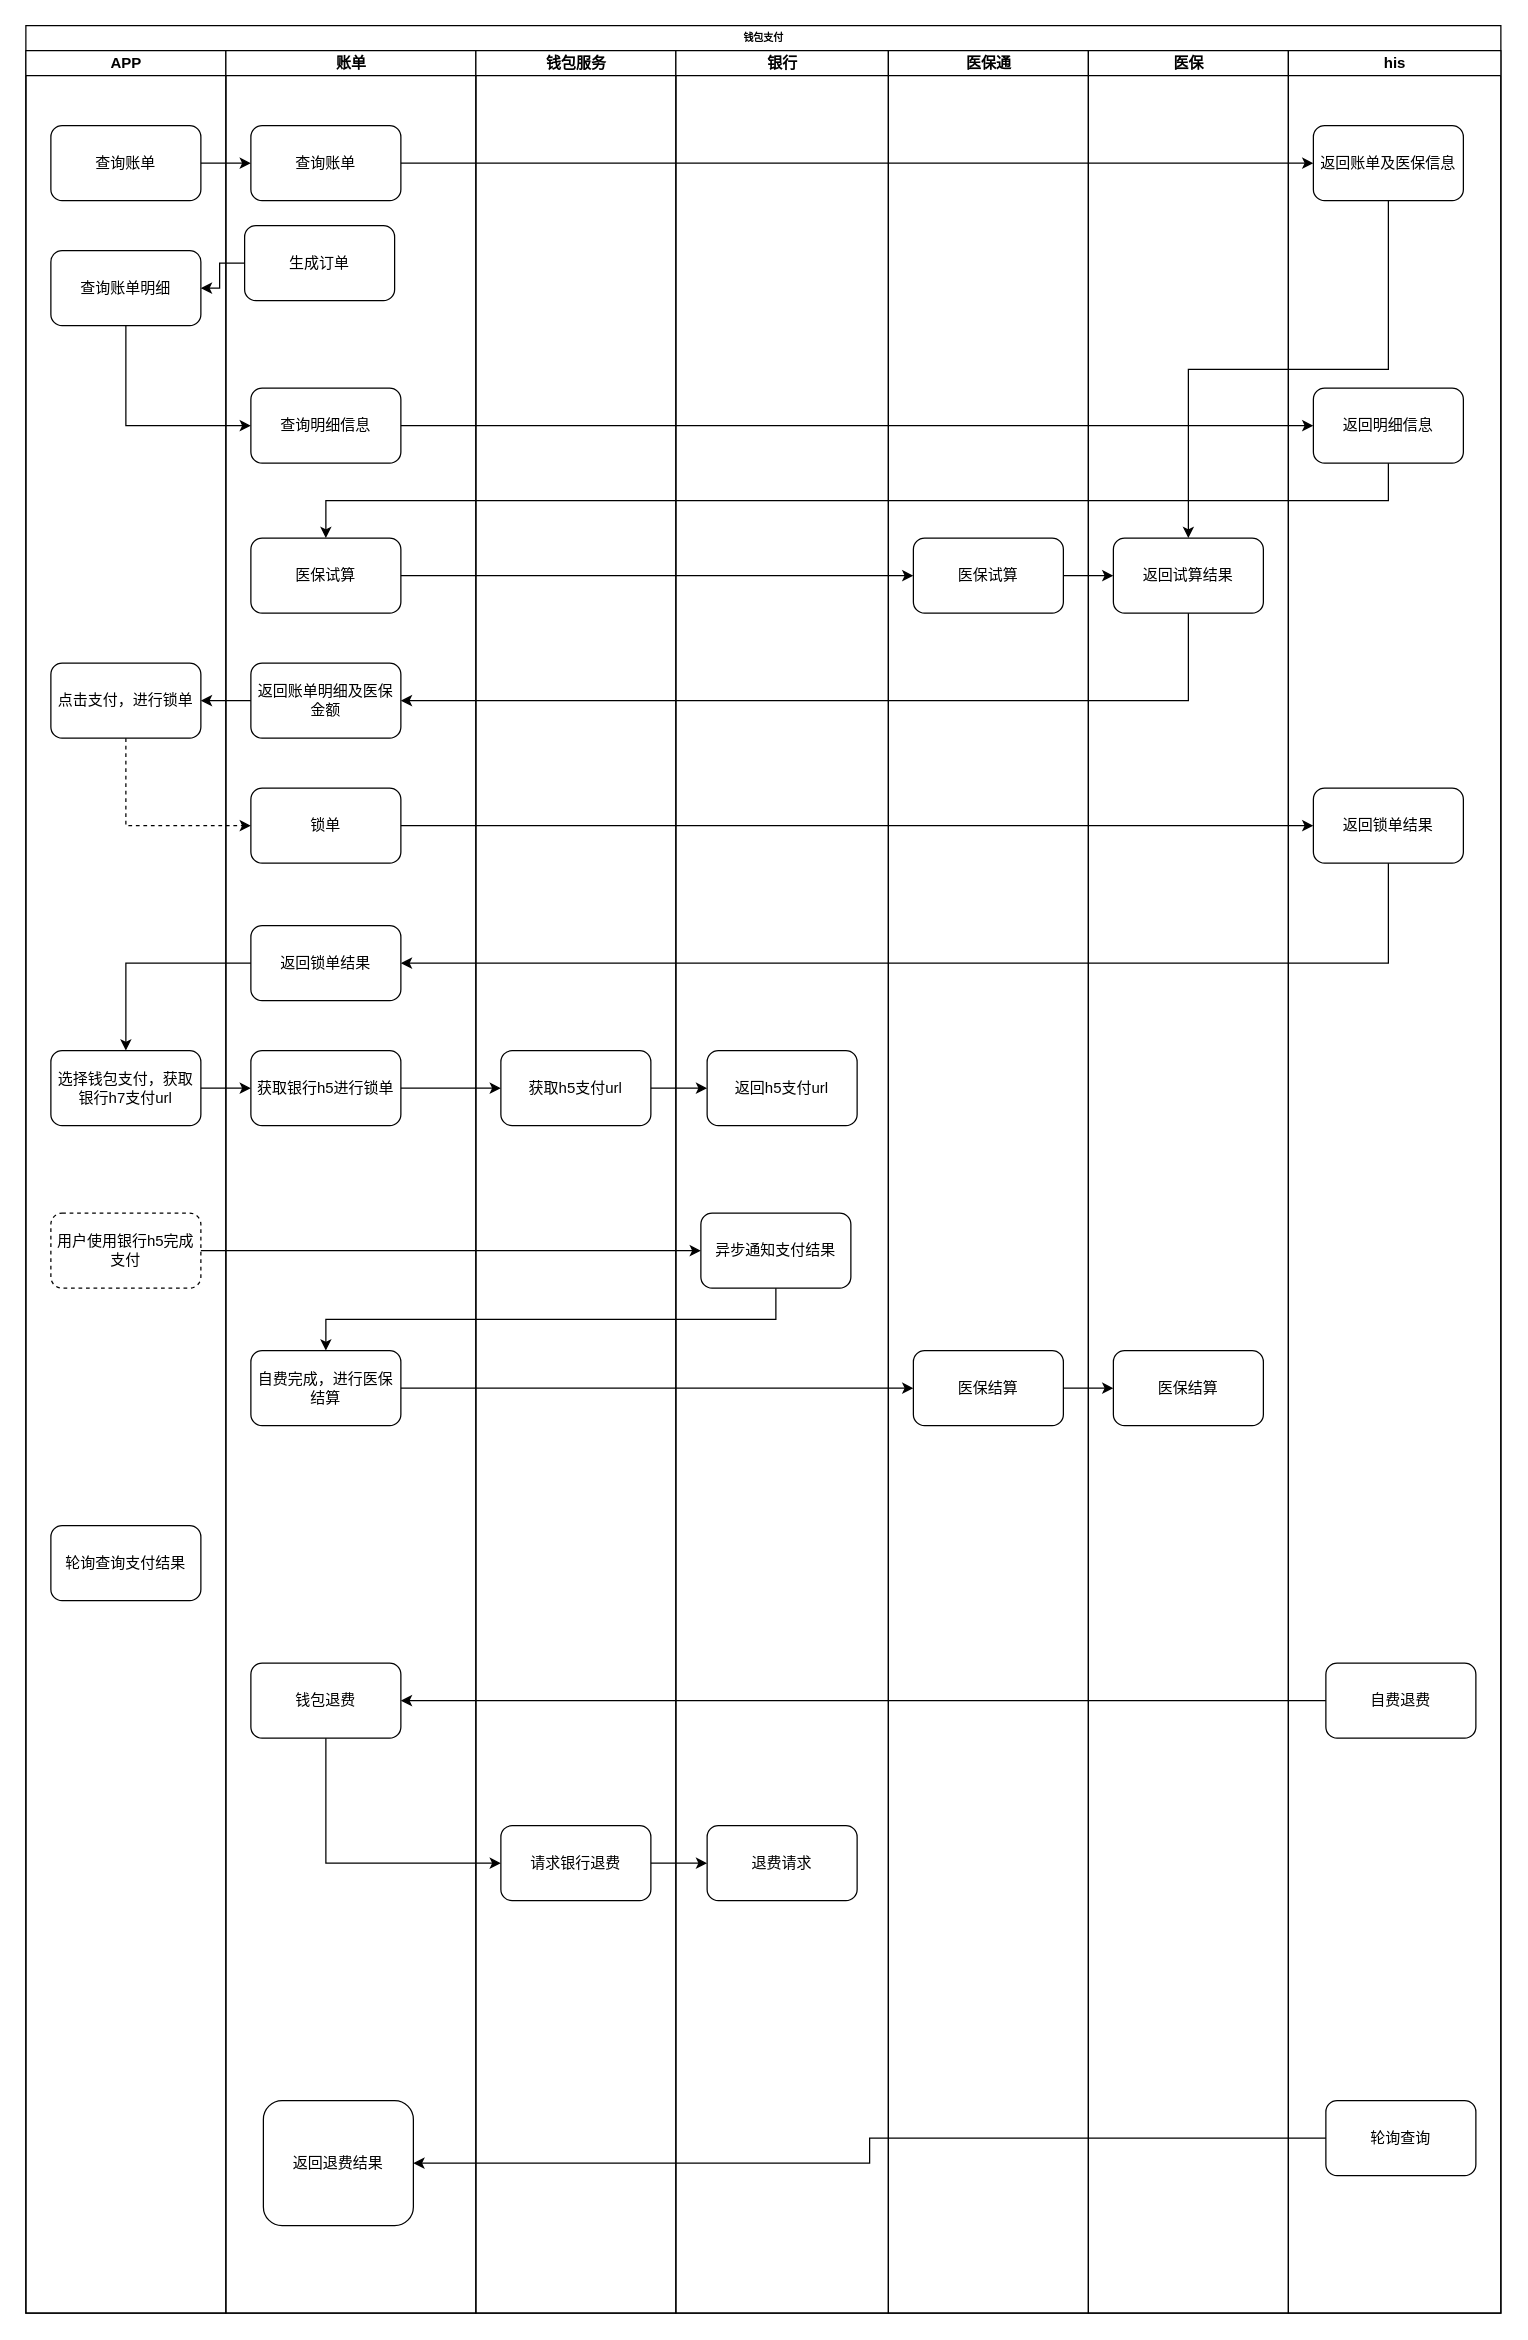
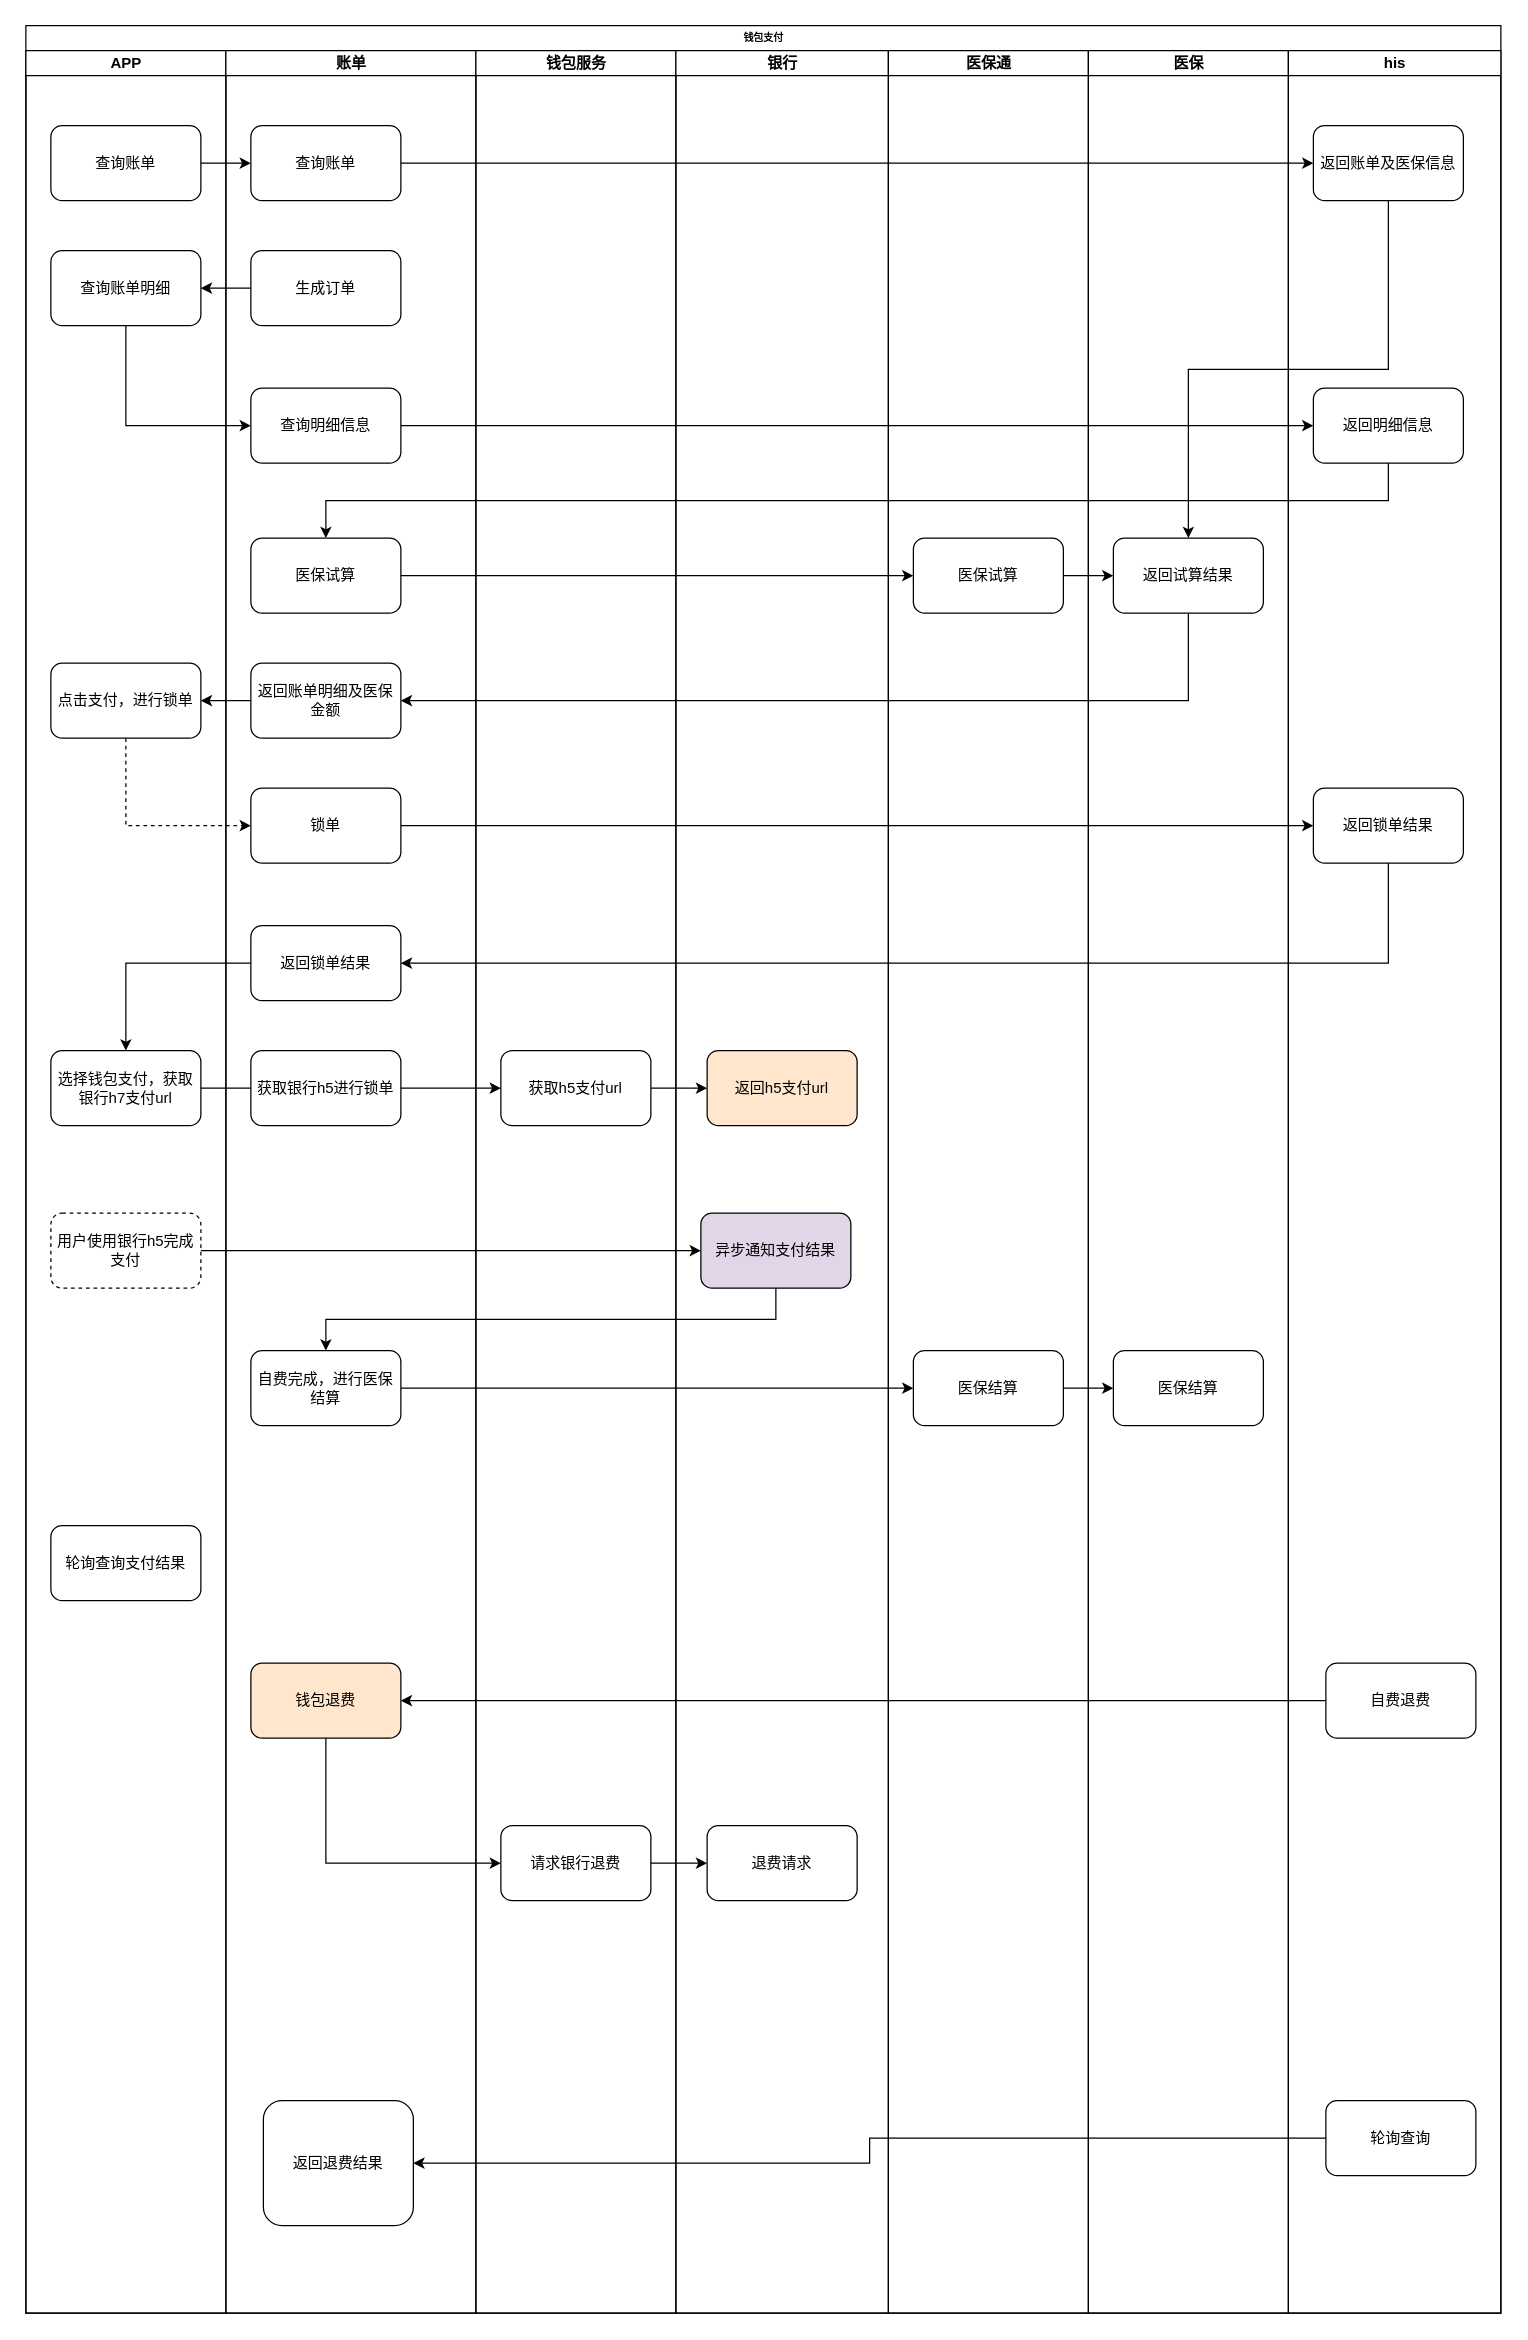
node "生成订单": moved (319, 263) -> (326, 288)
edge "选择钱包支付，获取银行h7支付url" -> "获取银行h5进行锁单": arrowhead classic -> none
node "返回h5支付url": fillcolor #ffffff -> #ffe6cc
node "异步通知支付结果": fillcolor #ffffff -> #e1d5e7
node "钱包退费": fillcolor #ffffff -> #ffe6cc
